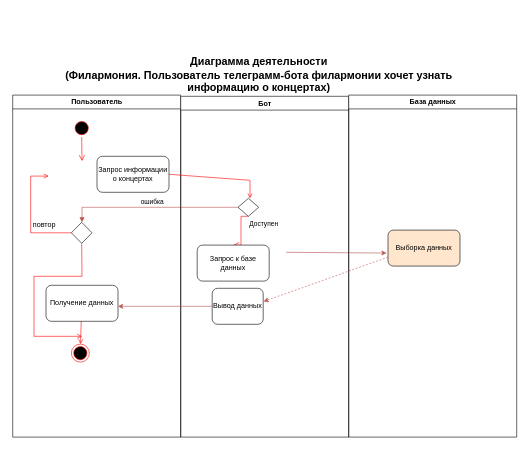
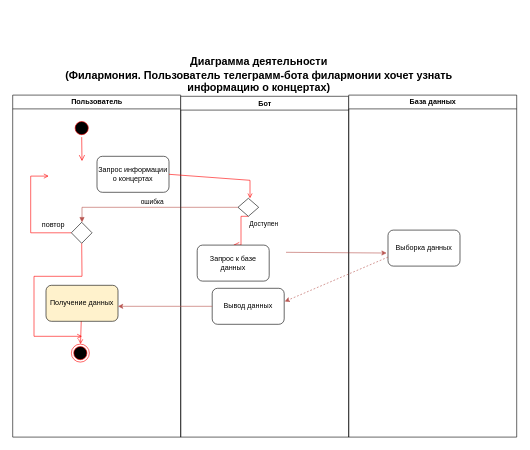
node "повтор": moved (44, 225) -> (53, 225)
node "Выборка данных": fillcolor #ffe6cc -> #ffffff
node "Получение данных": fillcolor #ffffff -> #fff2cc
node "Вывод данных": size 51x36 -> 72x36
